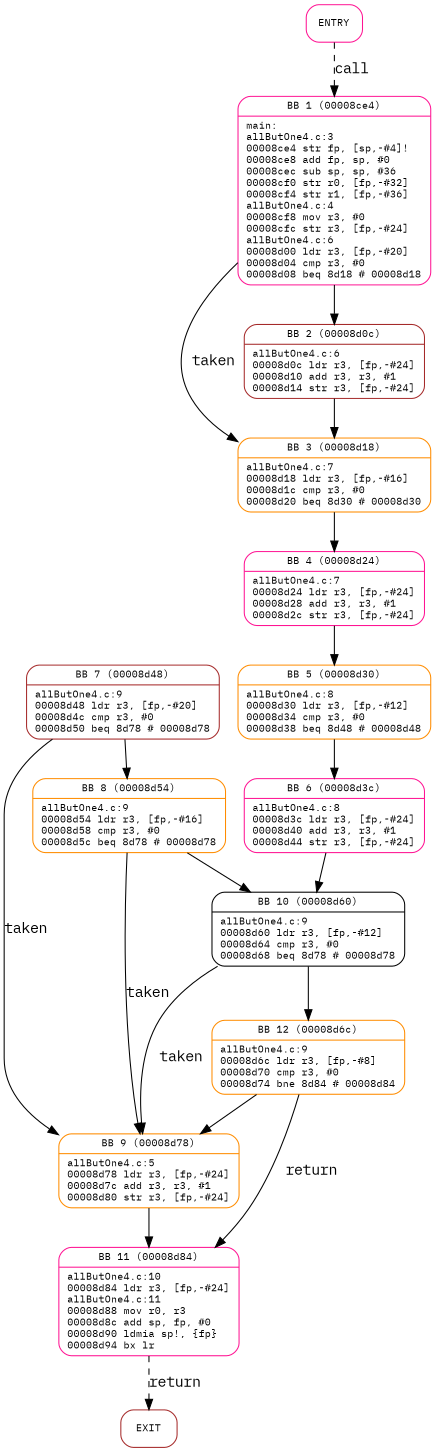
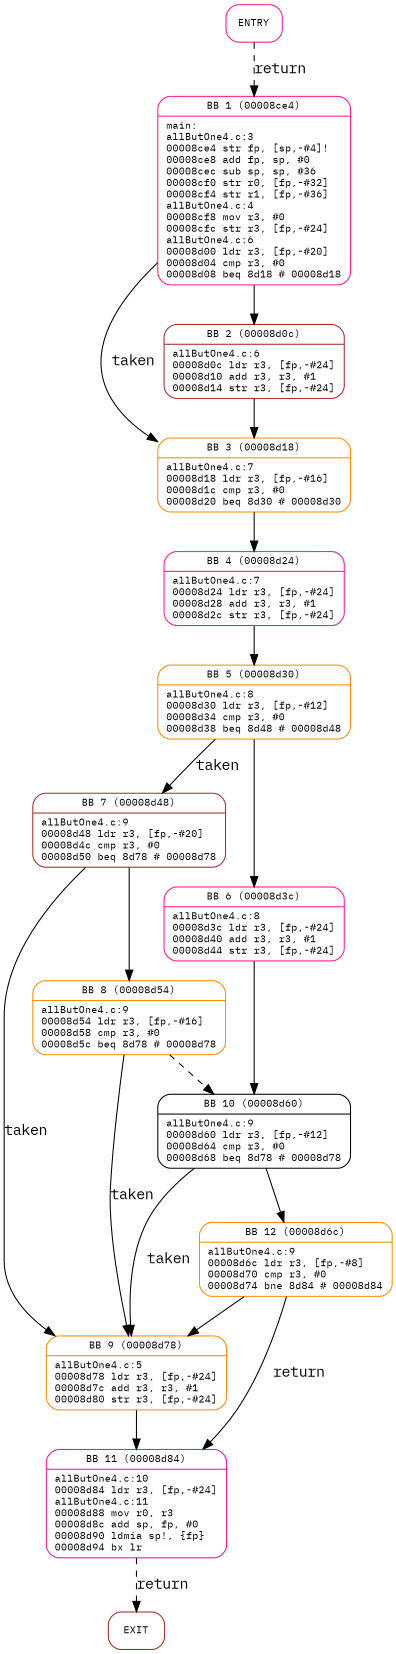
edge "ENTRY" -> "BB 1 (00008ce4)": label "call" -> "return"
edge "BB 5 (00008d30)" -> "BB 7 (00008d48)": added, label "taken"
edge "BB 8 (00008d54)" -> "BB 10 (00008d60)": style solid -> dashed
